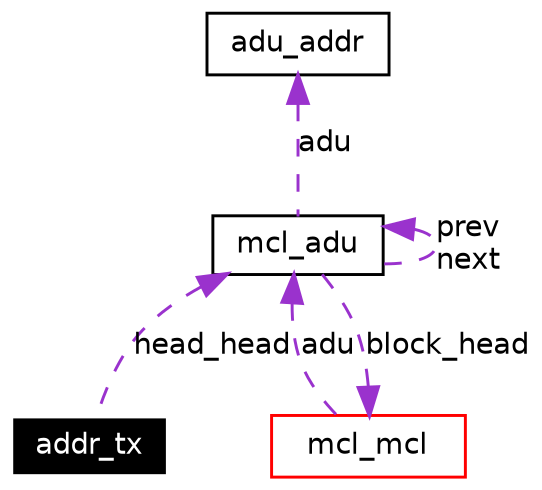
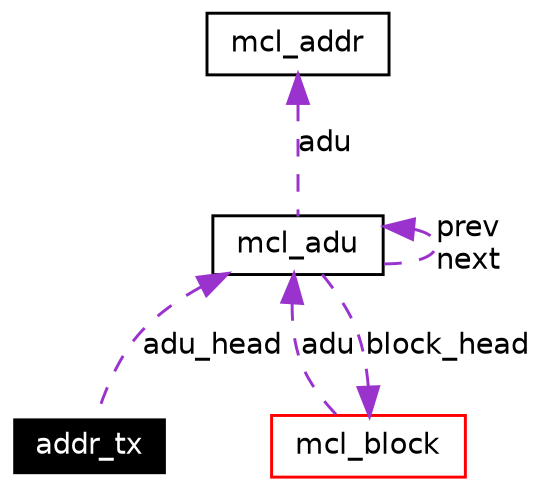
node "adu_addr": label "adu_addr" -> "mcl_addr"
edge "addr_tx" -> "mcl_adu": label "head_head" -> "adu_head"
node "mcl_mcl": label "mcl_mcl" -> "mcl_block"
